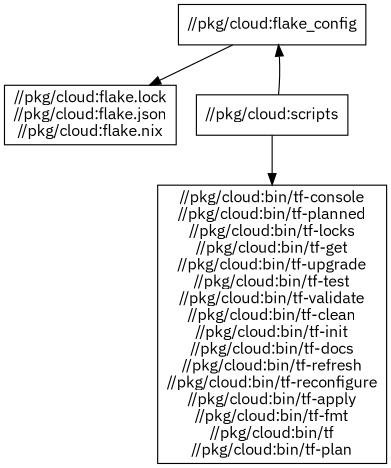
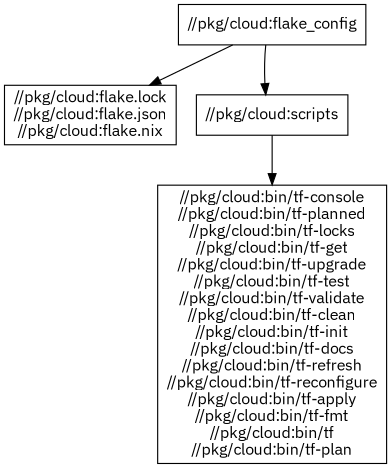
edge "//pkg/cloud:scripts" -> "//pkg/cloud:flake_config": reversed
